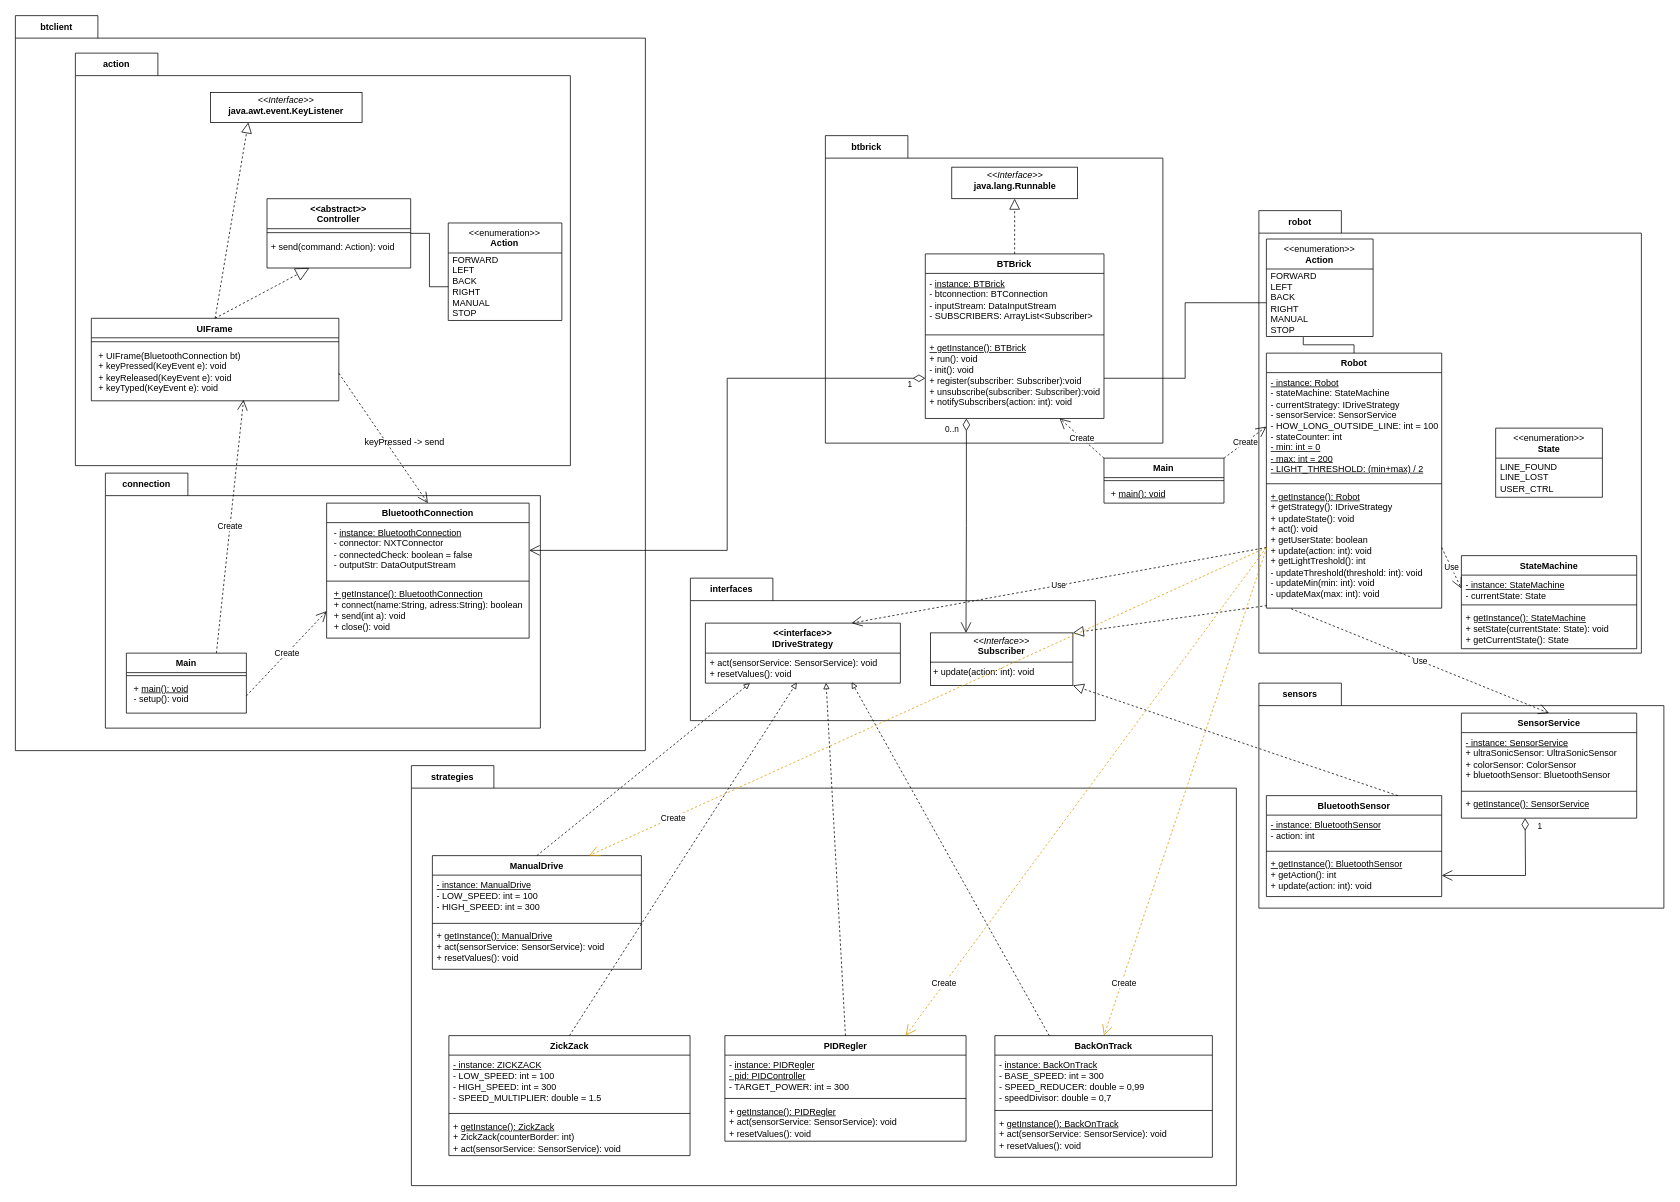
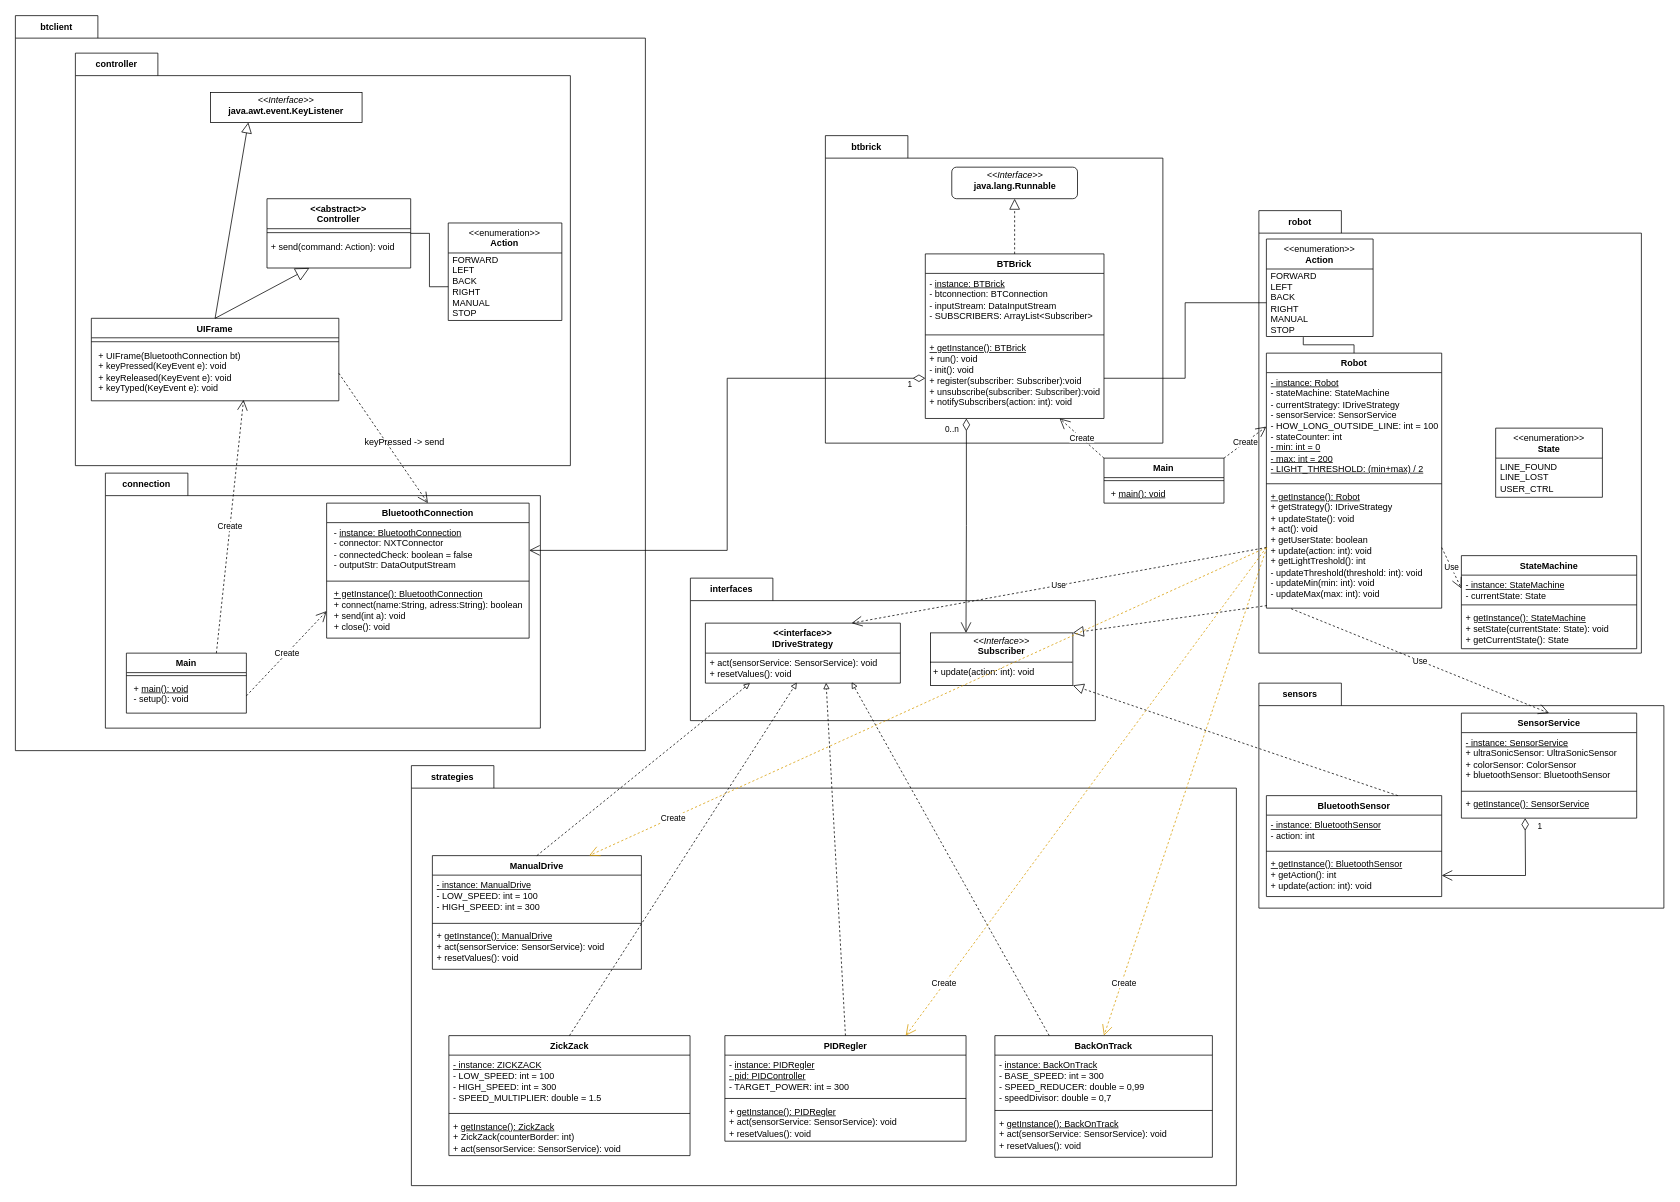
node "action": label "action" -> "controller"
node "<<Interface>> java.lang.Runnable": shape rectangle -> rounded rectangle
edge "UIFrame" -> "<<Interface>> java.awt.event.KeyListener": style dashed -> solid
edge "UIFrame" -> "+ send(command: Action): void": style dashed -> solid
